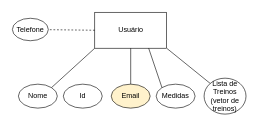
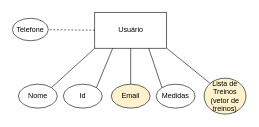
edge "Usuário" -- "Id": added
node "Lista de Treinos (vetor de treinos)": fillcolor #ffffff -> #fff2cc
